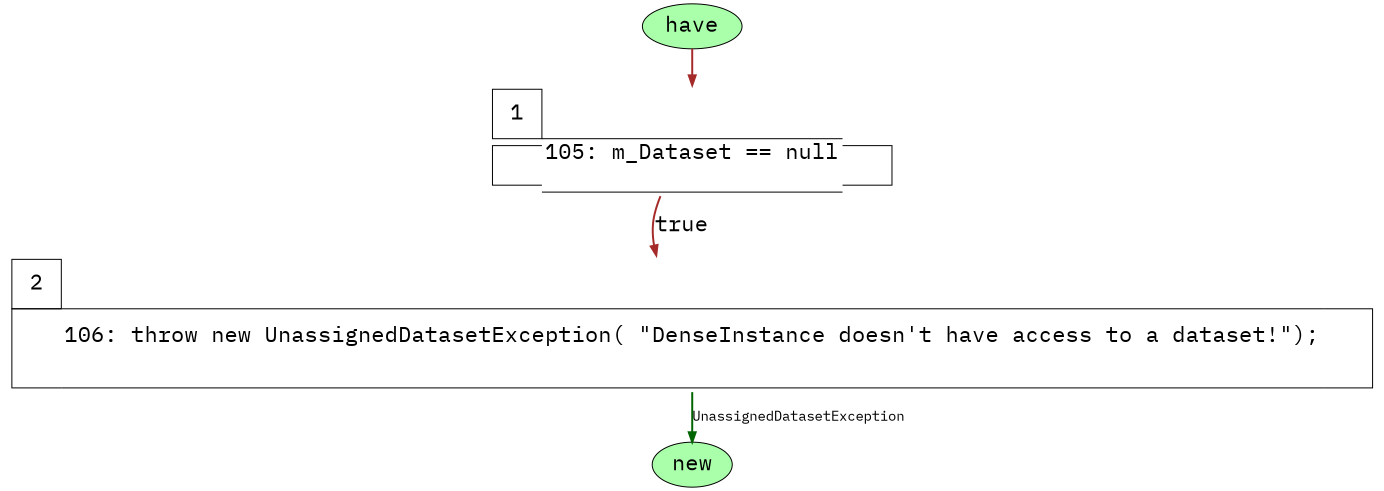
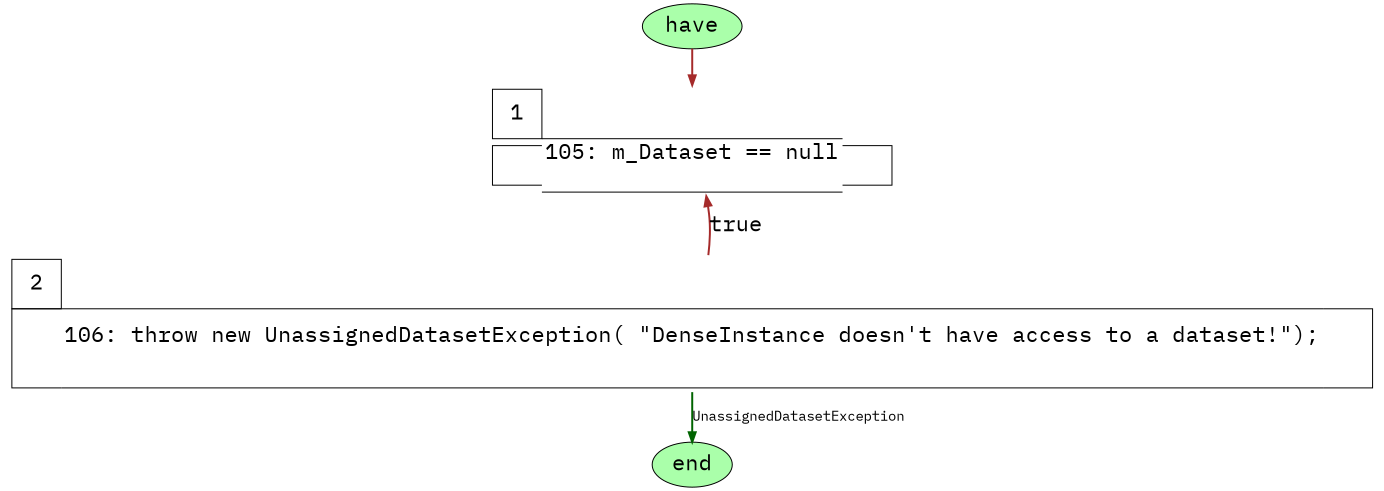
edge "1" -> "2": reversed
node "new": label "new" -> "end"
